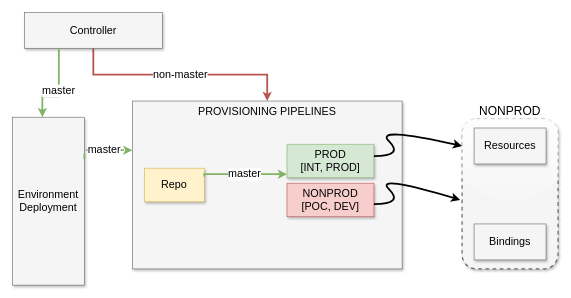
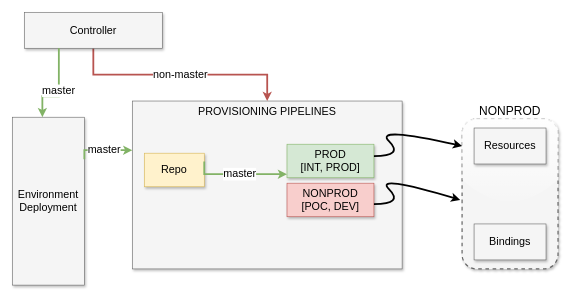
edge "Environment Deployment" -> "PROVISIONING PIPELINES": style dashed -> solid
node "Repo": moved (174, 185) -> (174, 170)
